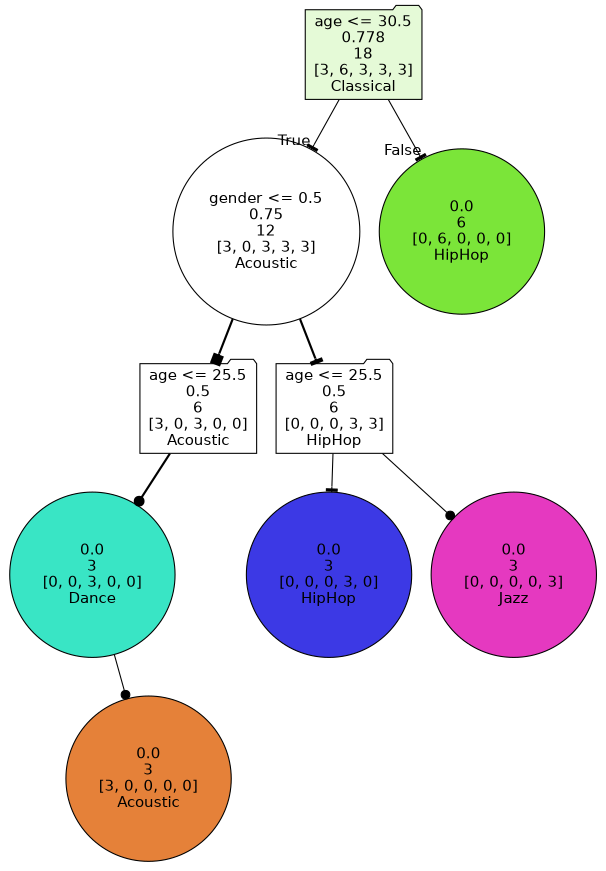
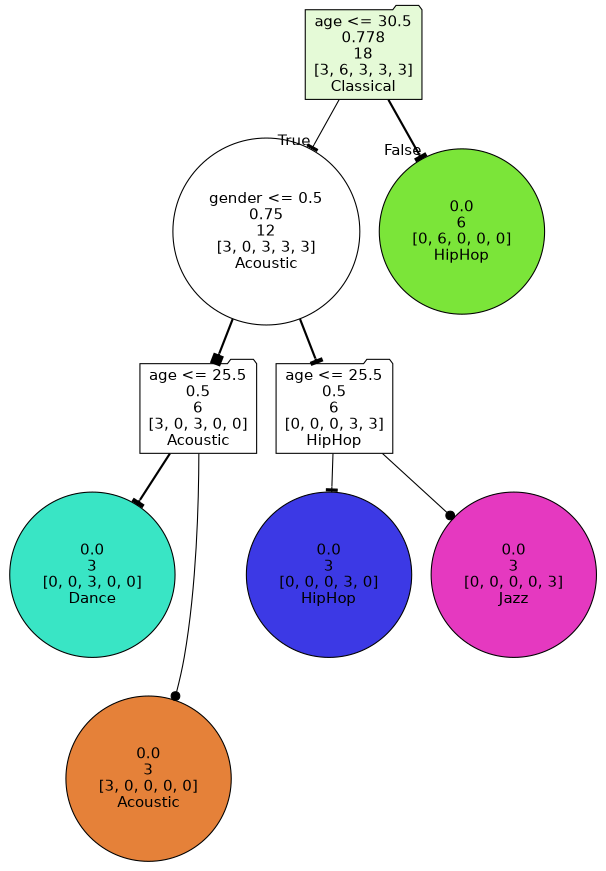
edge "age <= 30.5 0.778 18 [3, 6, 3, 3, 3] Classical" -> "0.0 6 [0, 6, 0, 0, 0] HipHop": style solid -> bold
edge "age <= 25.5 0.5 6 [3, 0, 3, 0, 0] Acoustic" -> "0.0 3 [0, 0, 3, 0, 0] Dance": arrowhead dot -> tee
edge "0.0 3 [0, 0, 3, 0, 0] Dance" -> "0.0 3 [3, 0, 0, 0, 0] Acoustic": now "age <= 25.5 0.5 6 [3, 0, 3, 0, 0] Acoustic" -> "0.0 3 [3, 0, 0, 0, 0] Acoustic"
